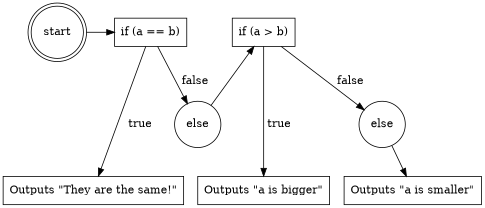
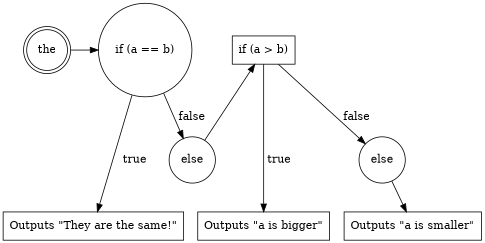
node "start": label "start" -> "the"
node "if (a == b)": shape box -> circle
